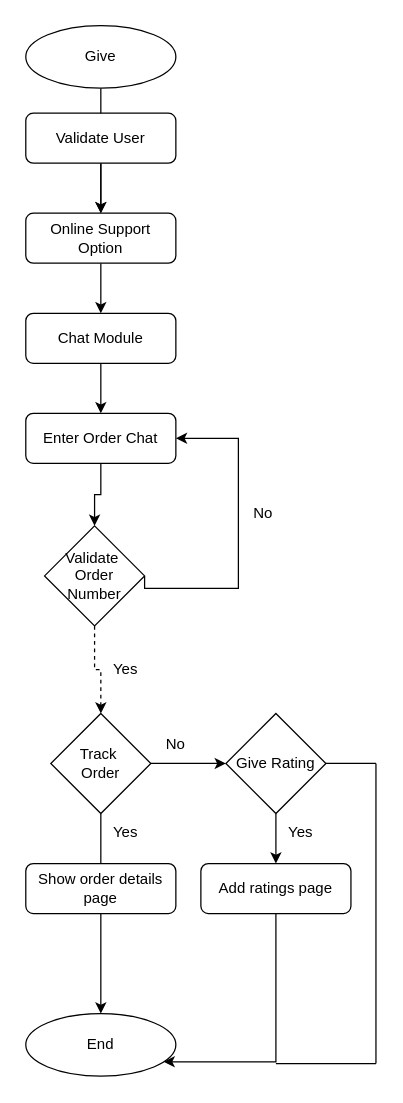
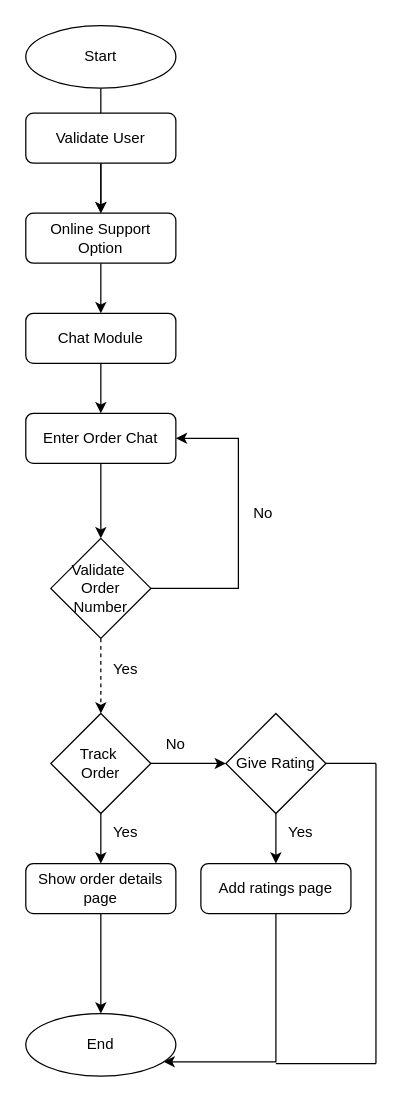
node "Give": label "Give" -> "Start"
node "Validate Order Number": moved (94, 576) -> (101, 588)
edge "Track Order" -- "Show order details page": arrowhead none -> classic
